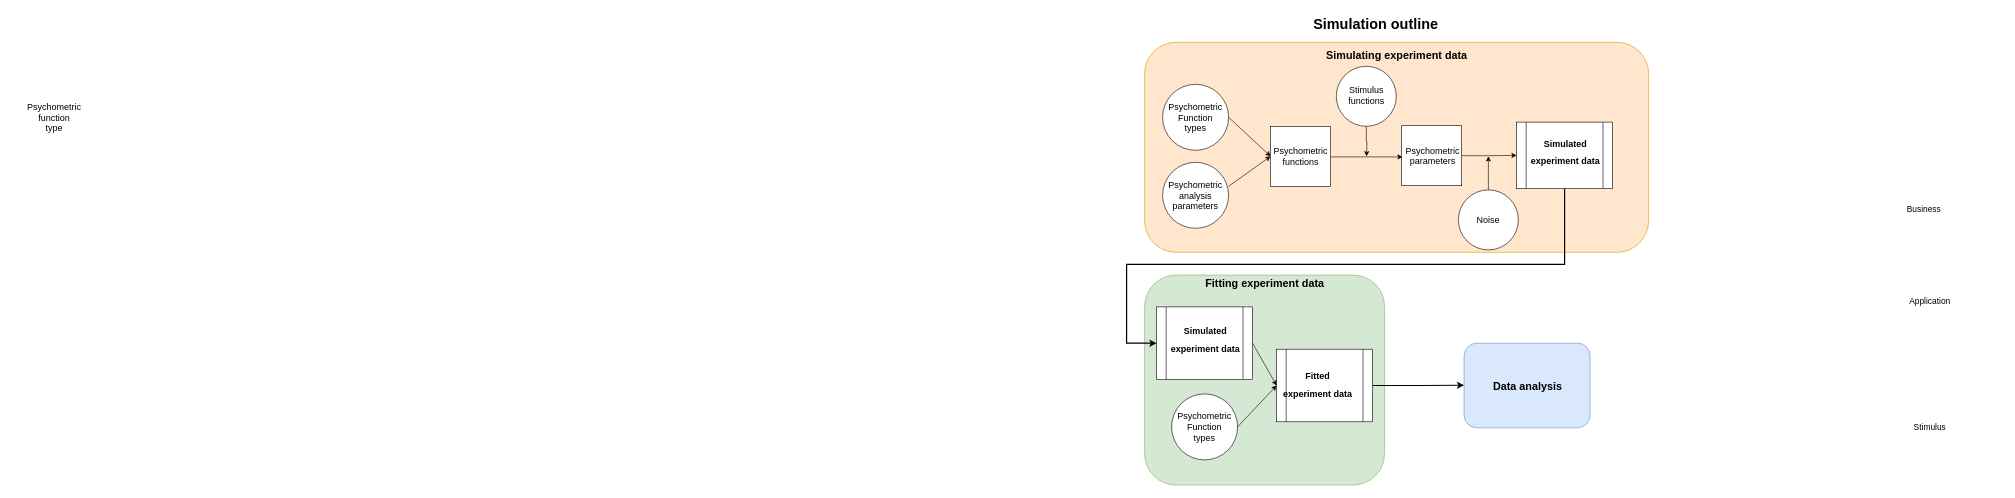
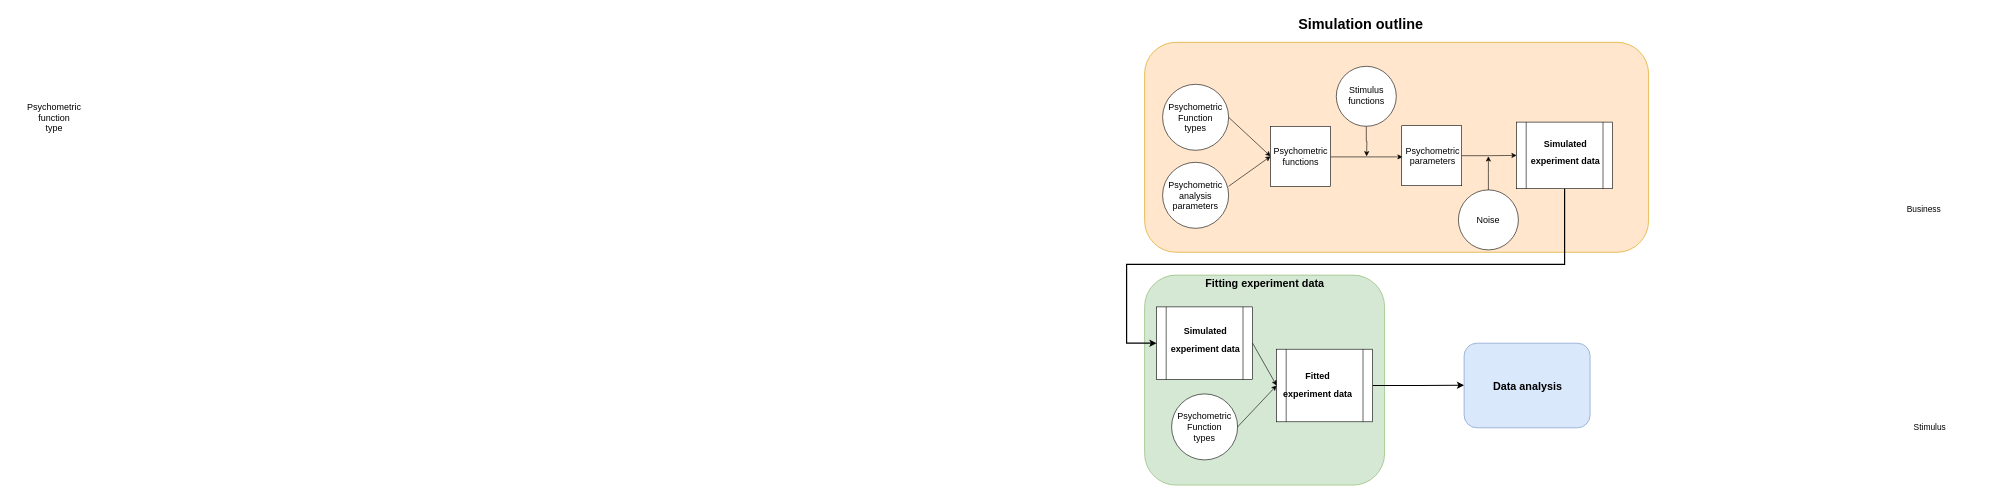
node "Simulation outline": moved (1376, 24) -> (1361, 24)
node "Simulating experiment data": removed
node "Application": removed
